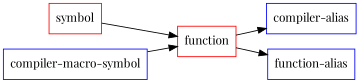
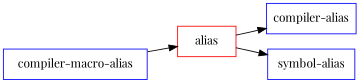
node "symbol": removed
node "function": label "function" -> "alias"
node "compiler-macro-symbol": label "compiler-macro-symbol" -> "compiler-macro-alias"
node "function-alias": label "function-alias" -> "symbol-alias"
